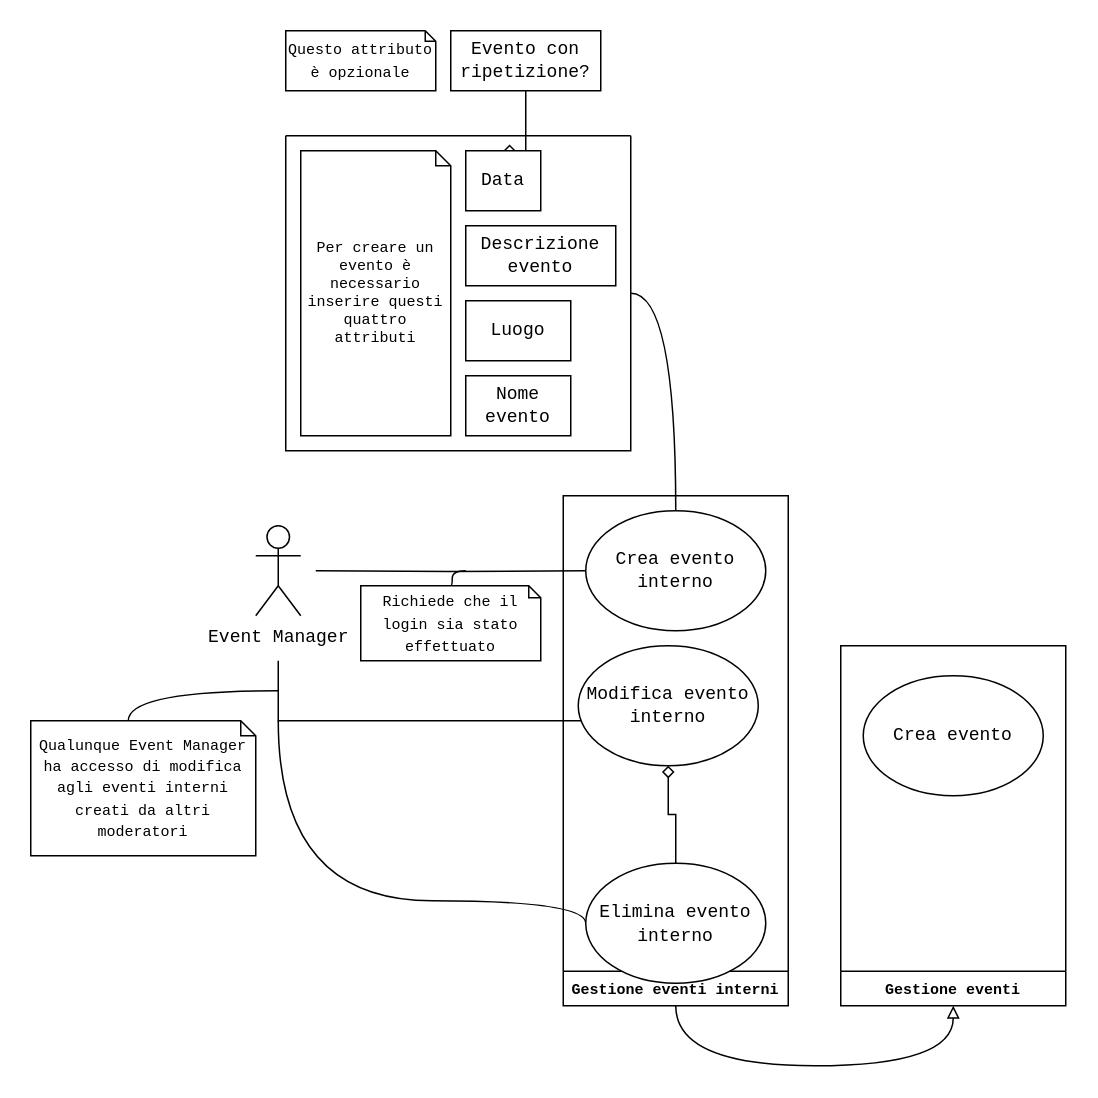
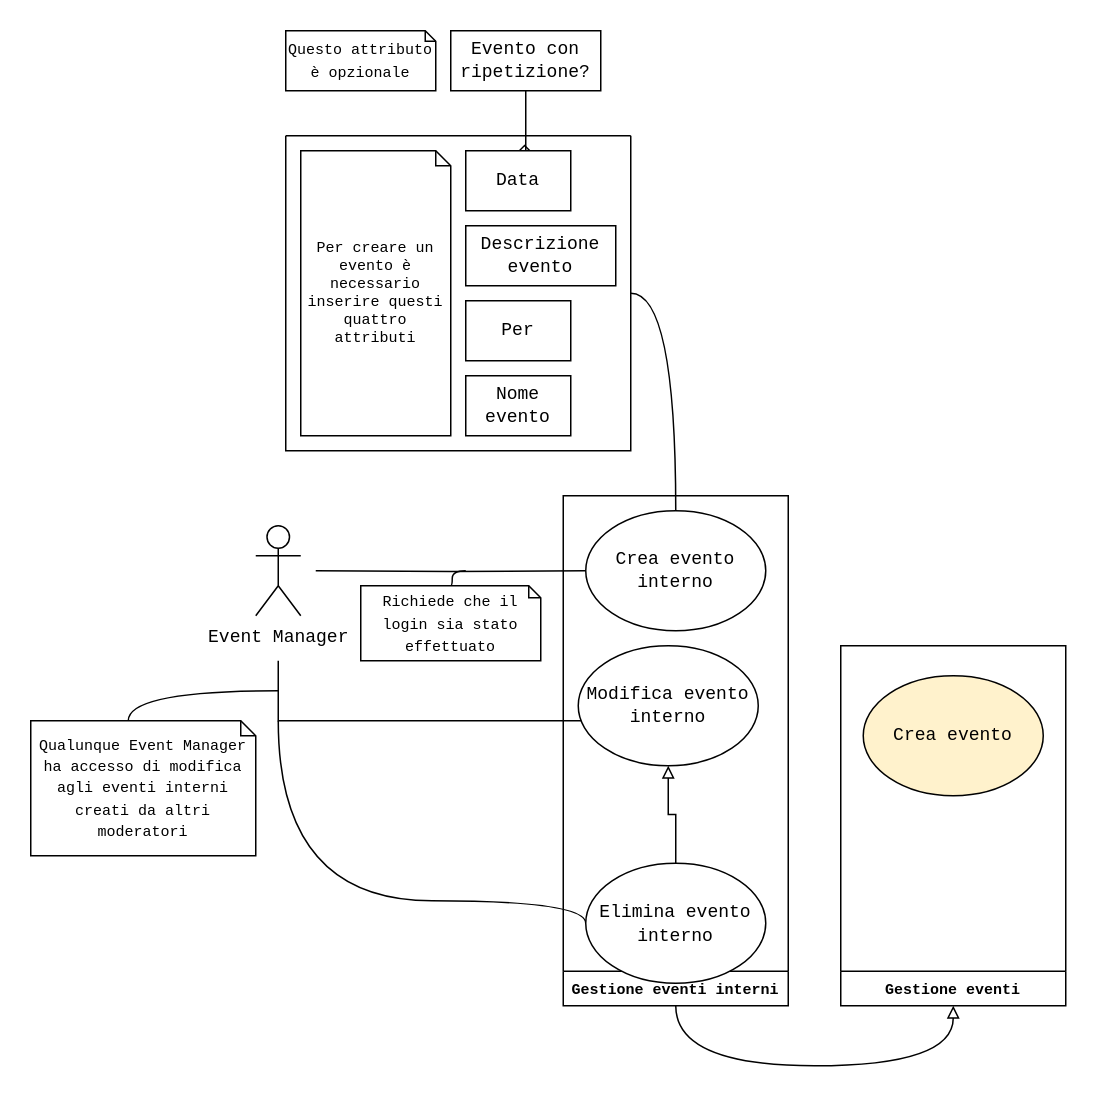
node "Data": size 75x60 -> 105x60
node "Luogo": label "Luogo" -> "Per"
node "Crea evento": fillcolor #ffffff -> #fff2cc
edge "Elimina evento interno" -> "Modifica evento interno": arrowhead diamond -> block
